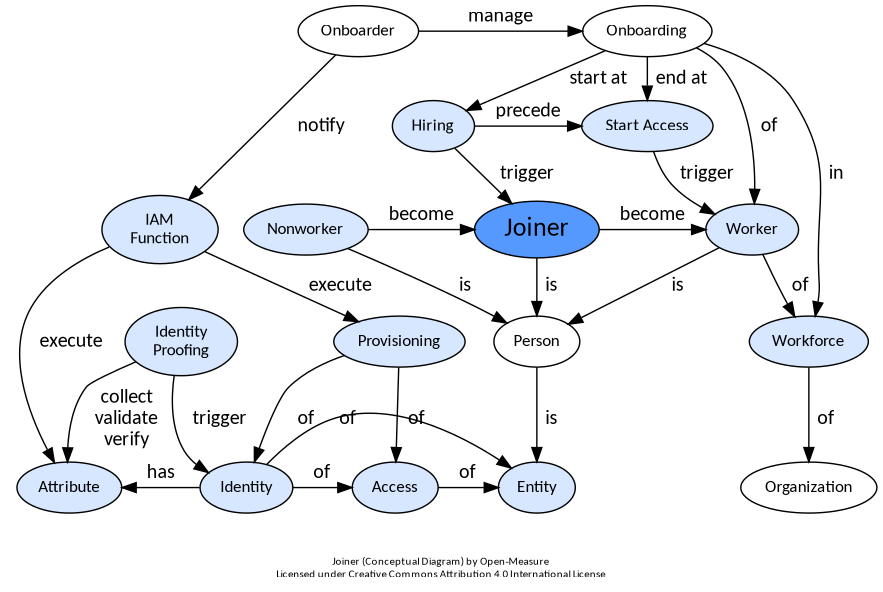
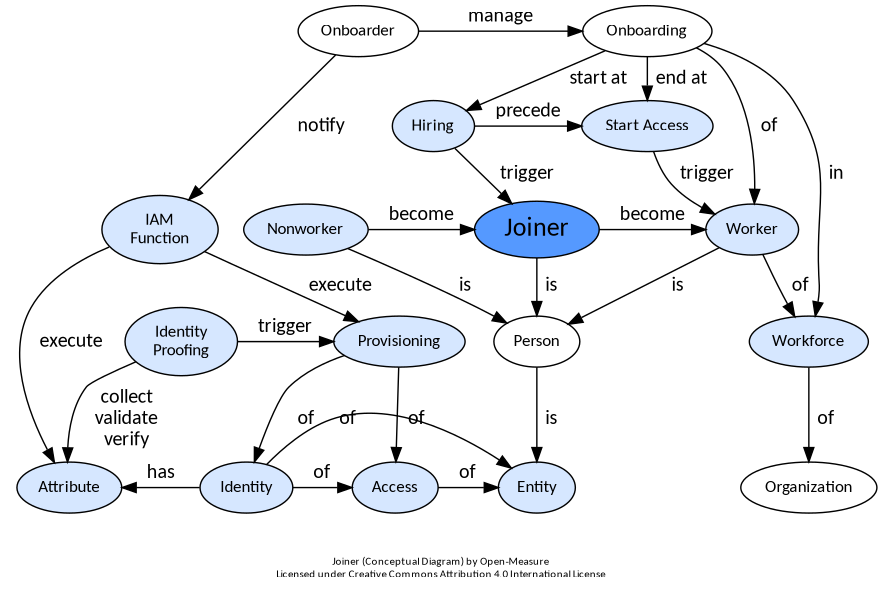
edge "Identity Proofing" -> "Identity": now "Identity Proofing" -> "Provisioning"
